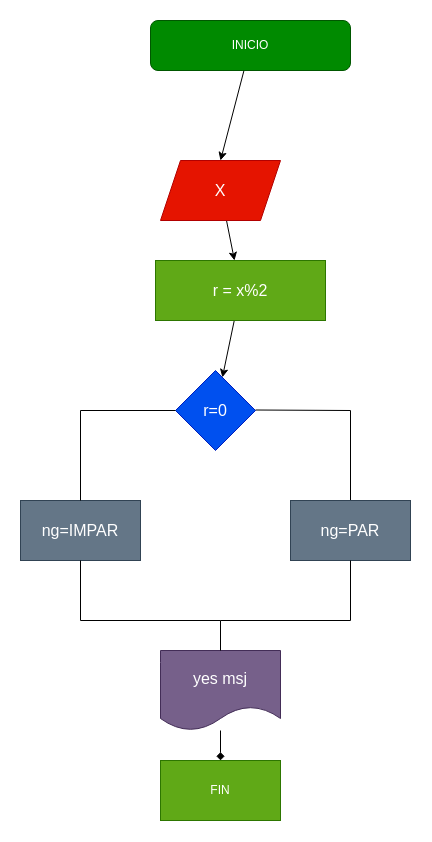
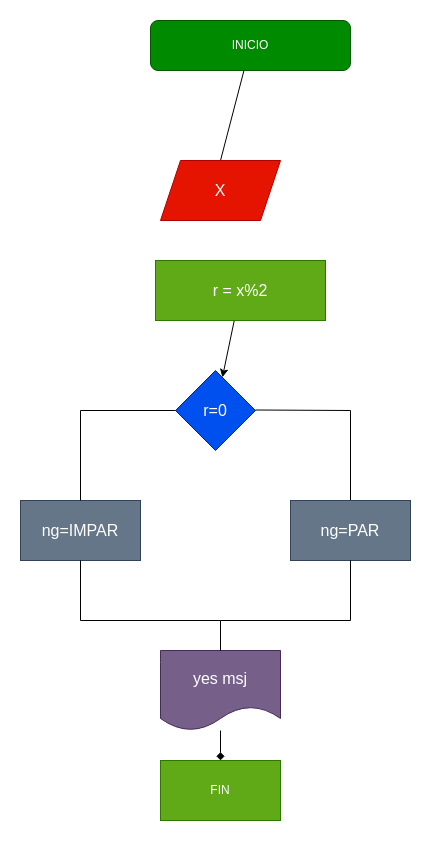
edge "INICIO" -> "X": arrowhead classic -> none
edge "X" -> "r = x%2": removed
